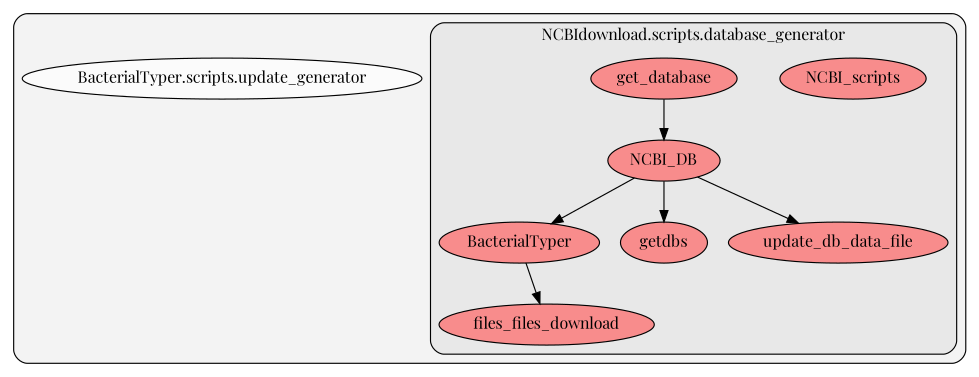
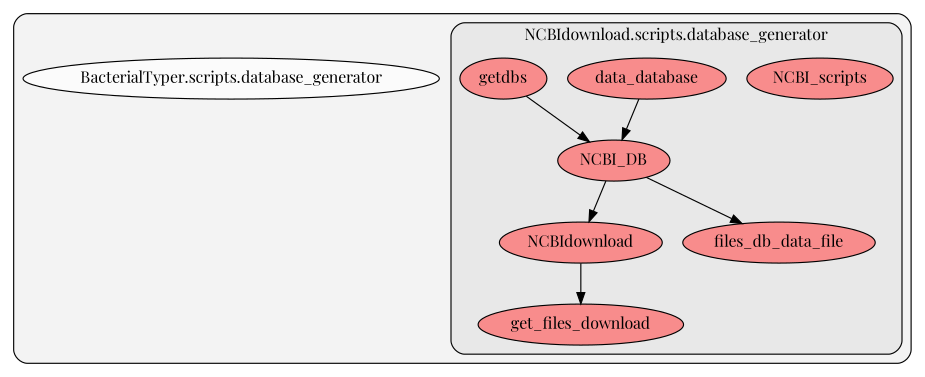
node "BacterialTyper.scripts.update_generator": label "BacterialTyper.scripts.update_generator" -> "BacterialTyper.scripts.database_generator"
node "get_database": label "get_database" -> "data_database"
edge "NCBI_DB" -> "getdbs": reversed
node "BacterialTyper": label "BacterialTyper" -> "NCBIdownload"
node "update_db_data_file": label "update_db_data_file" -> "files_db_data_file"
node "files_files_download": label "files_files_download" -> "get_files_download"
